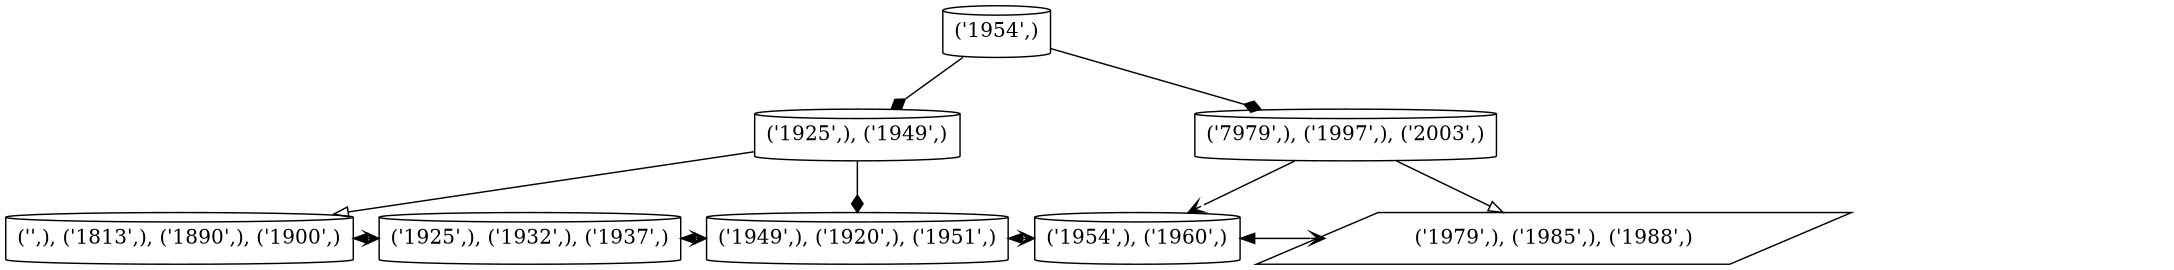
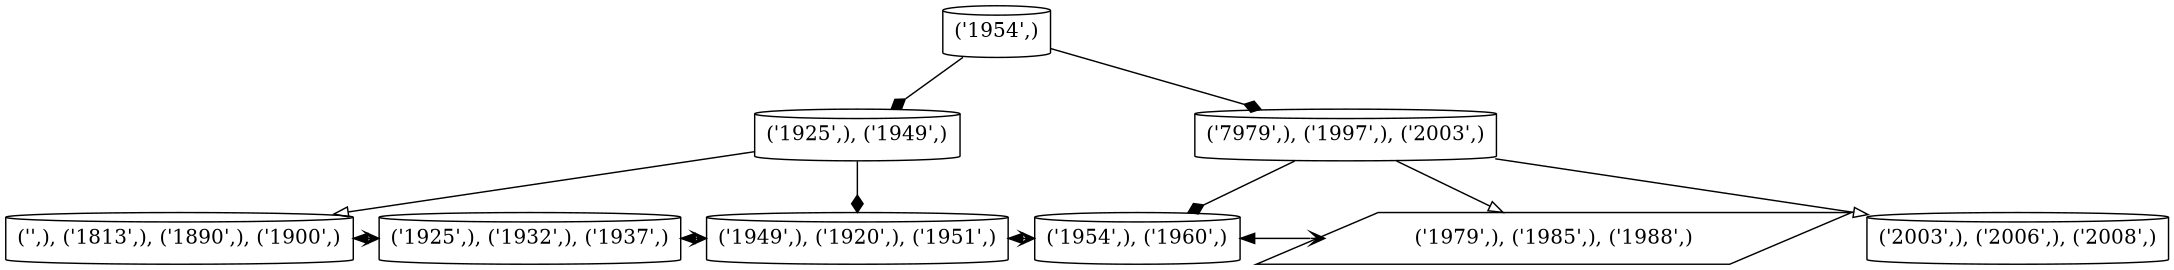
edge "('7979',), ('1997',), ('2003',)" -> "('1954',), ('1960',)": arrowhead vee -> diamond
node "('2003',), ('2006',), ('2008',)": added
